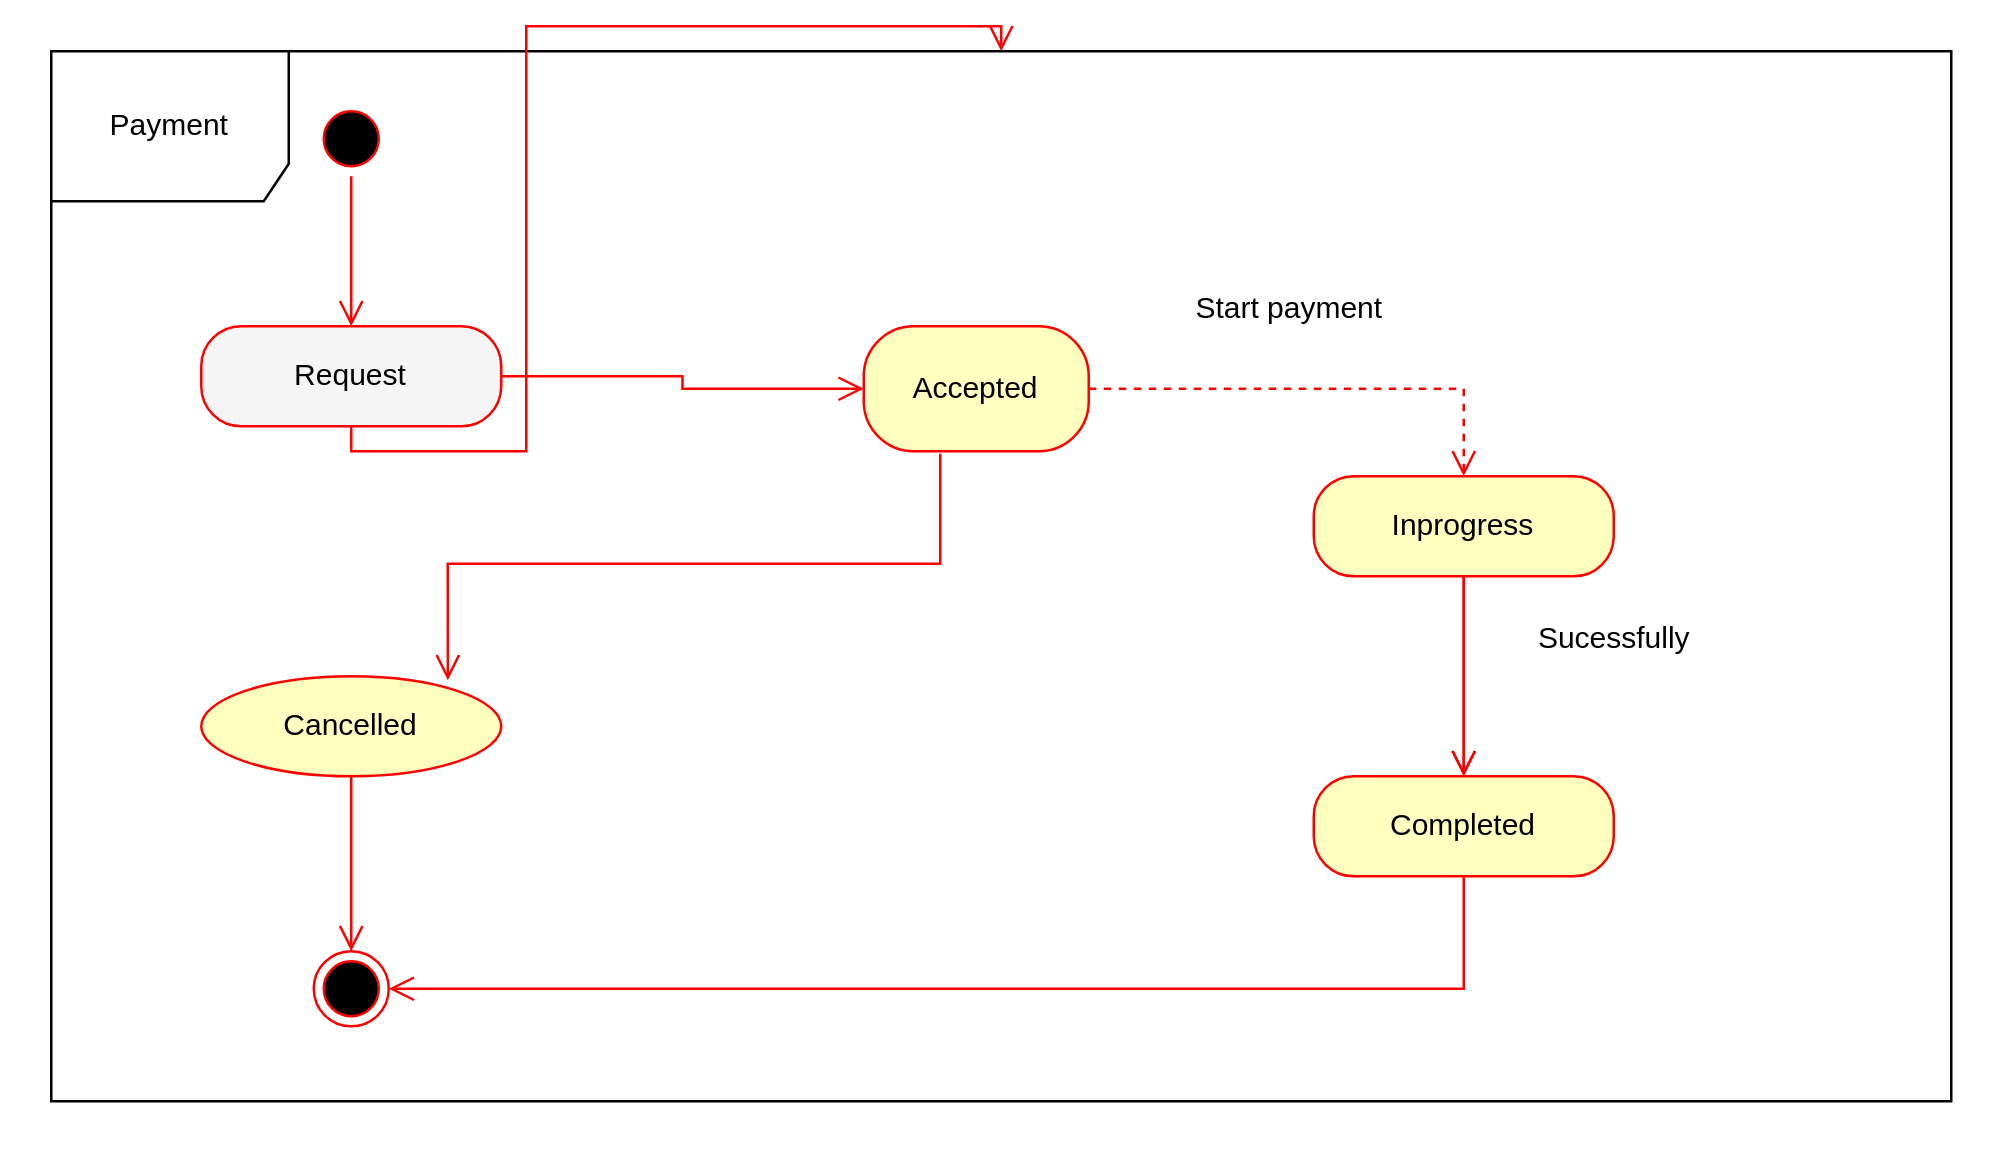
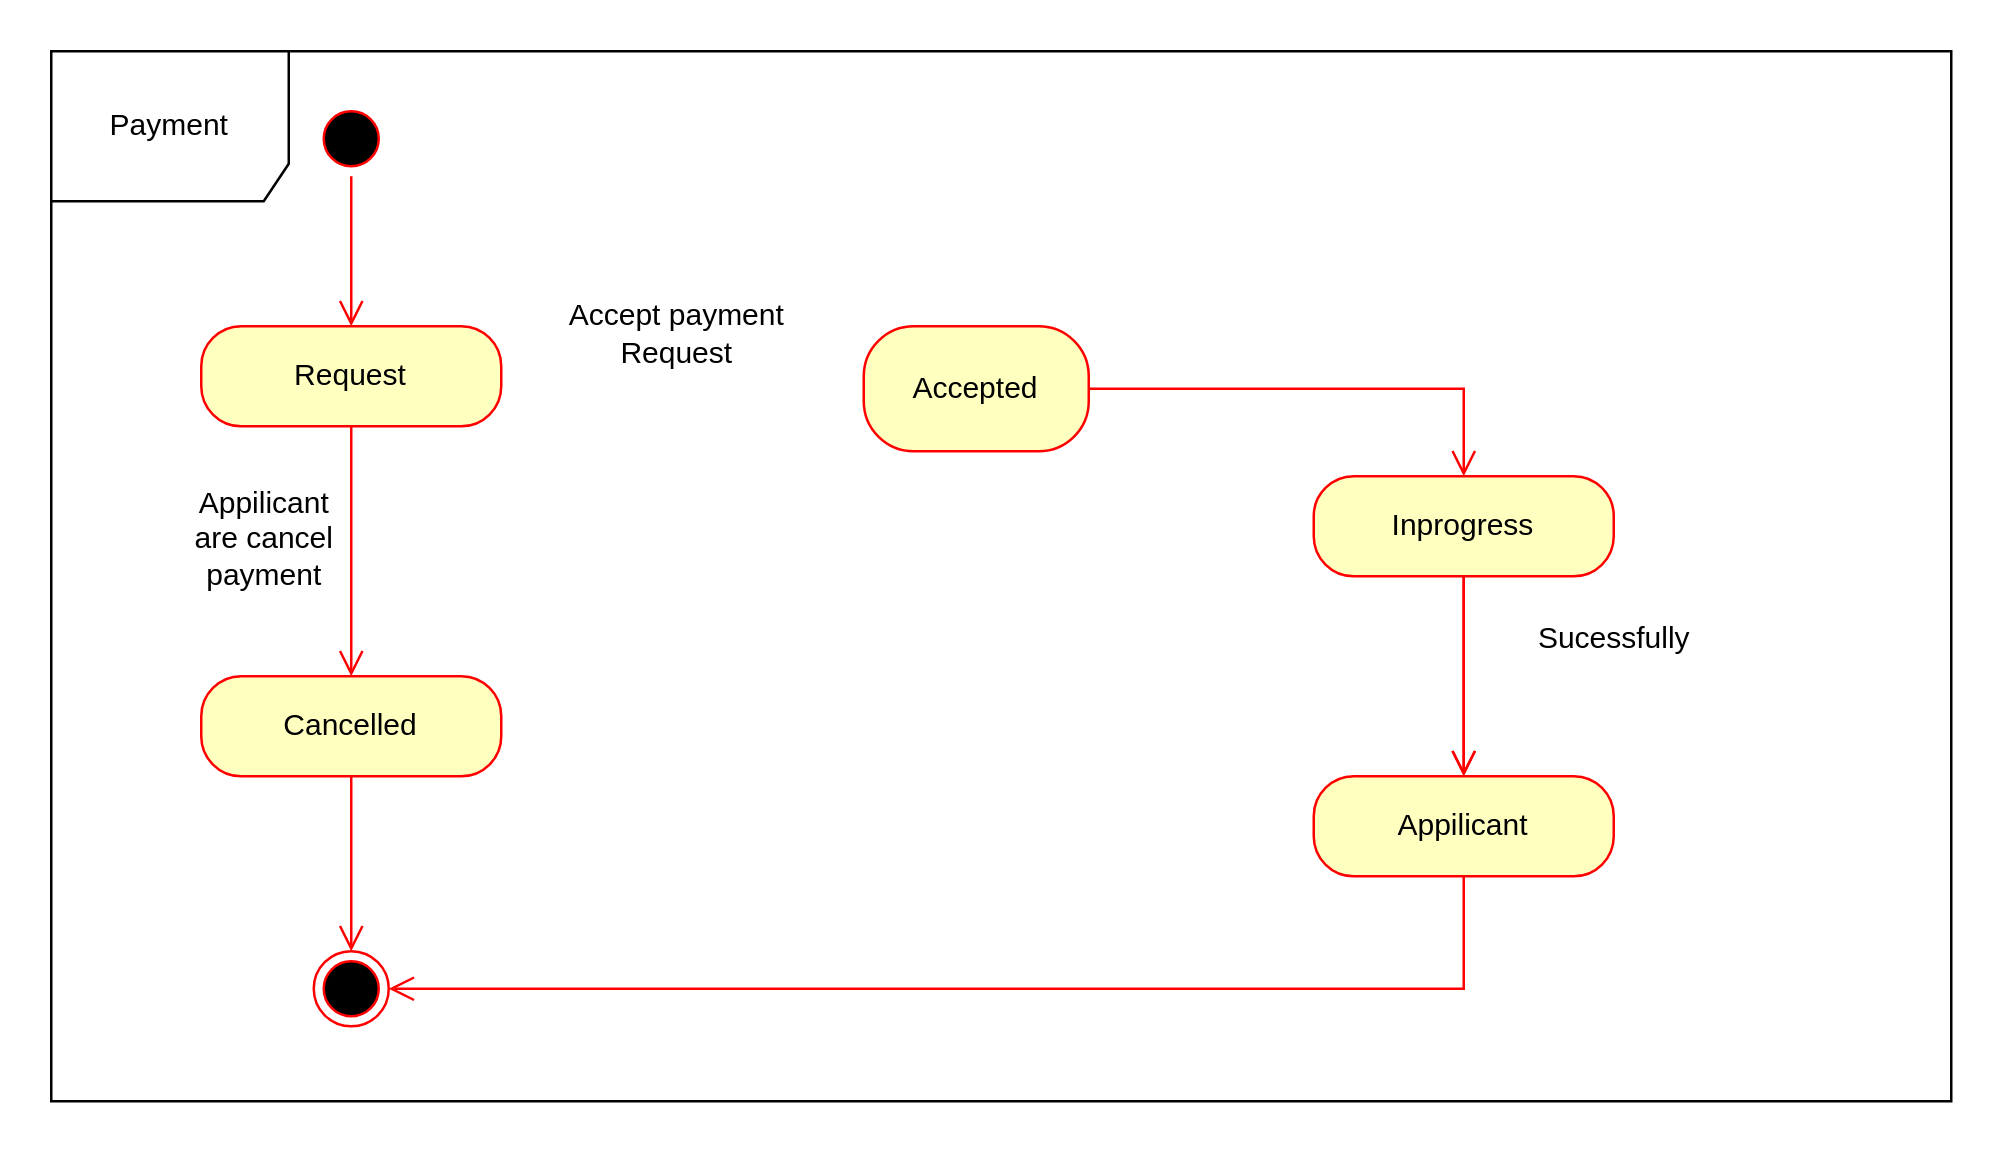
edge "Request" -> "Payment": now "Request" -> "Cancelled"
node "Start payment": removed
node "Accept payment Request": added
node "Request": fillcolor #f5f5f5 -> #ffffc0
edge "Request" -> "Accepted": removed
edge "Accepted" -> "Inprogress": style dashed -> solid
node "Appilicant are cancel payment": added
edge "Accepted" -> "Cancelled": removed
node "Cancelled": shape ellipse -> rounded rectangle
node "Completed": label "Completed" -> "Appilicant"
